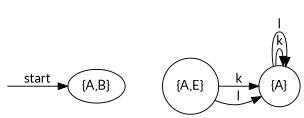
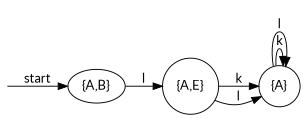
edge "{A,B}" -> "{A,E}": added, label "l"
